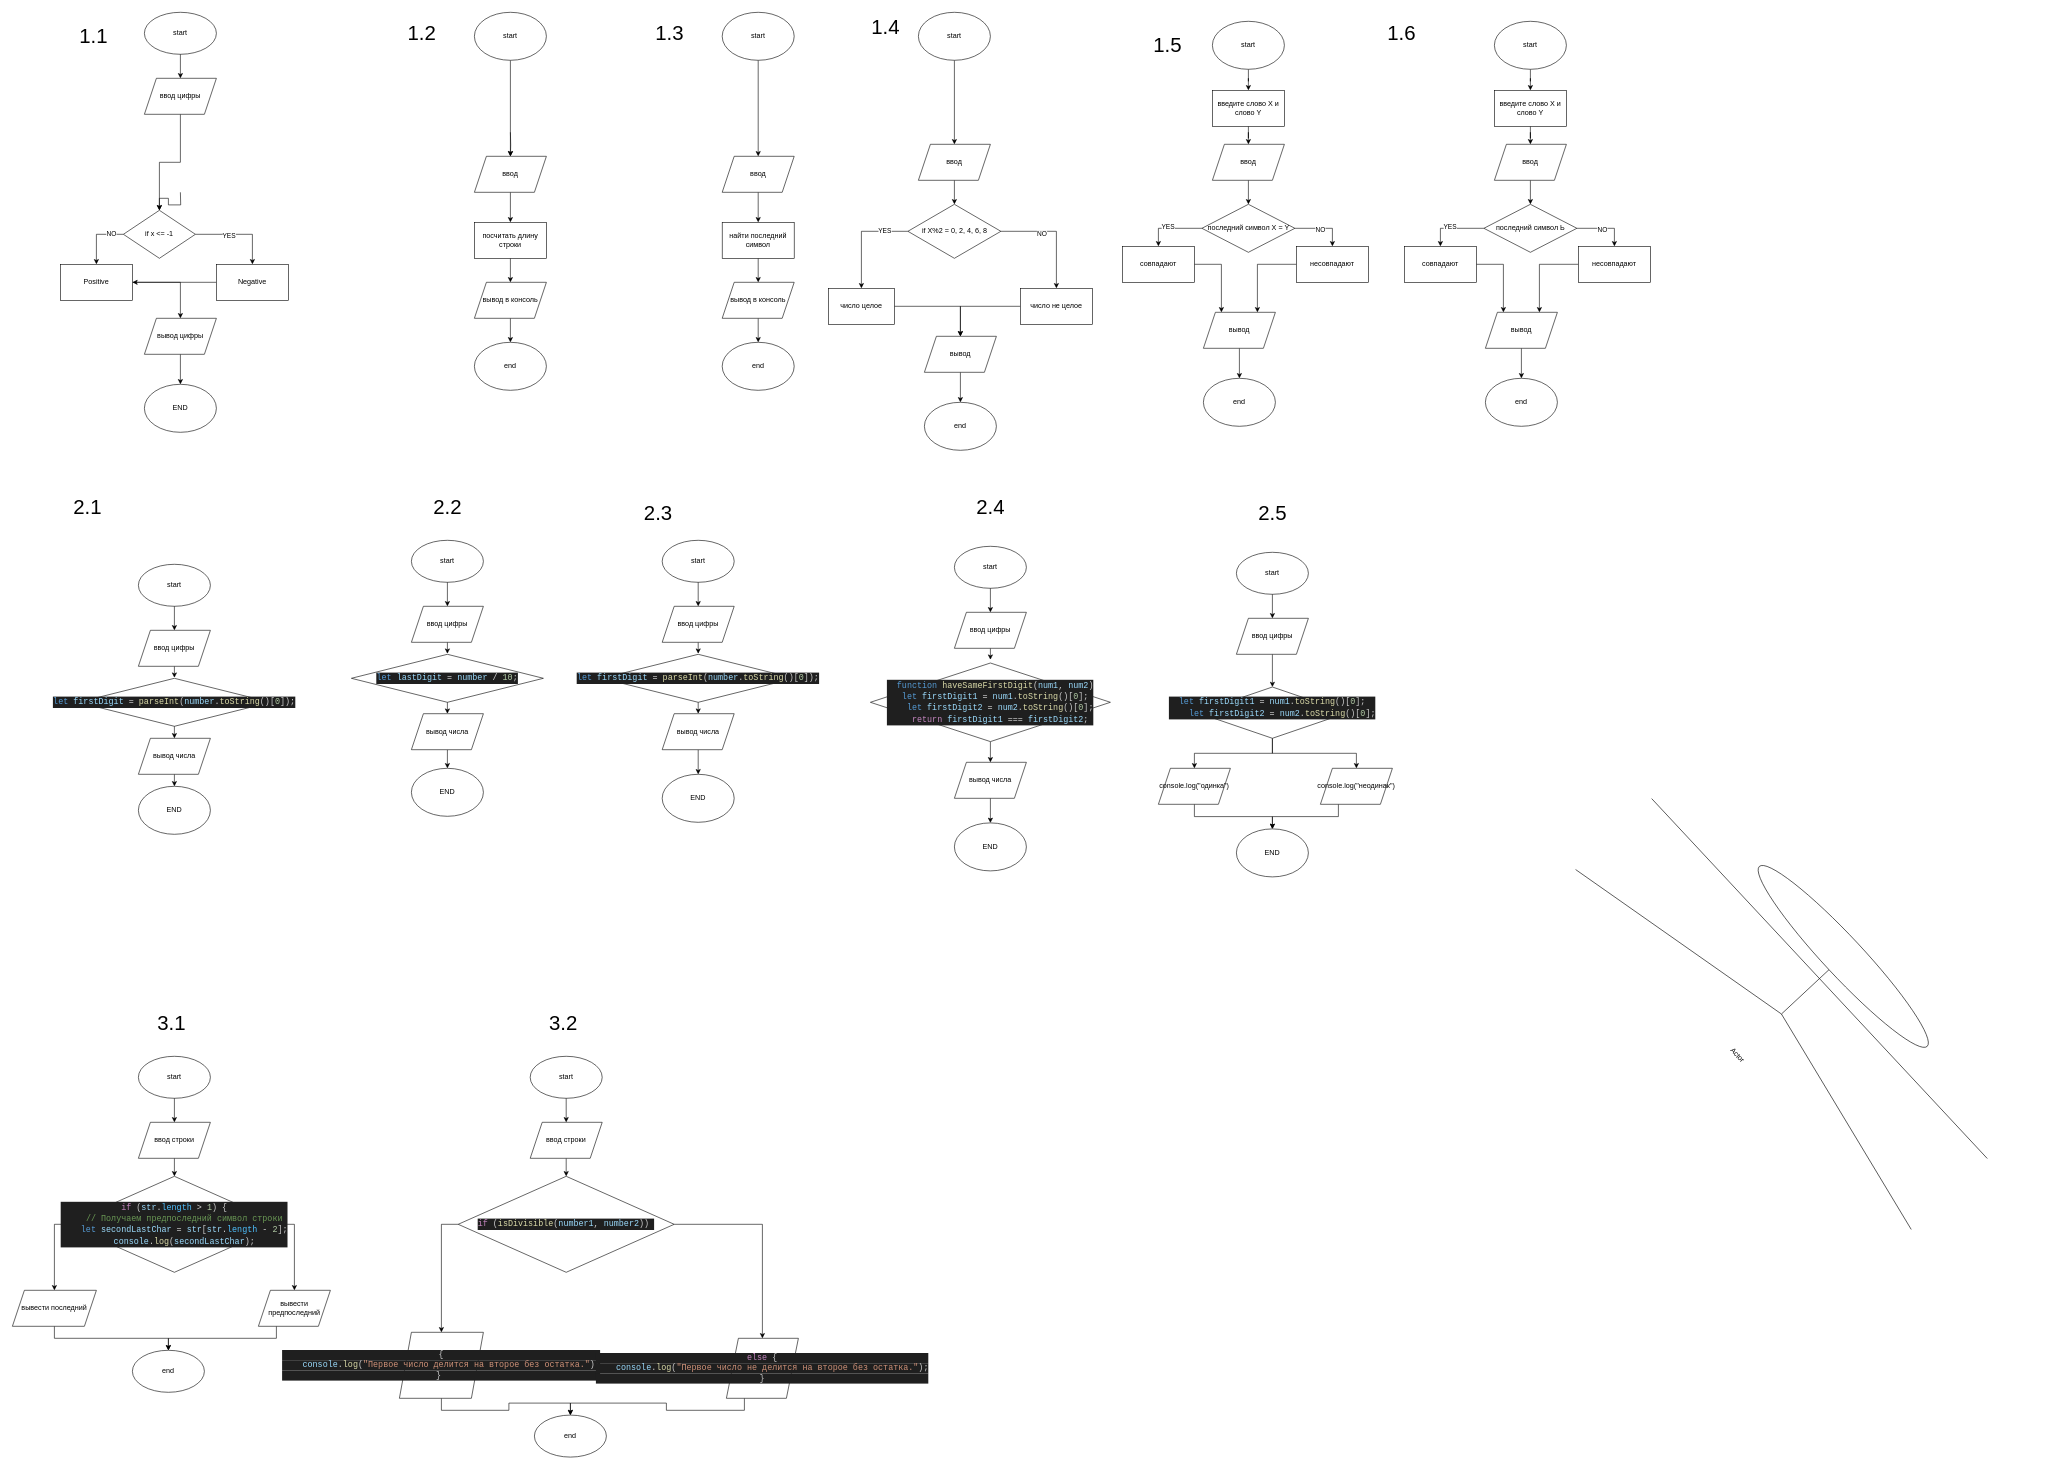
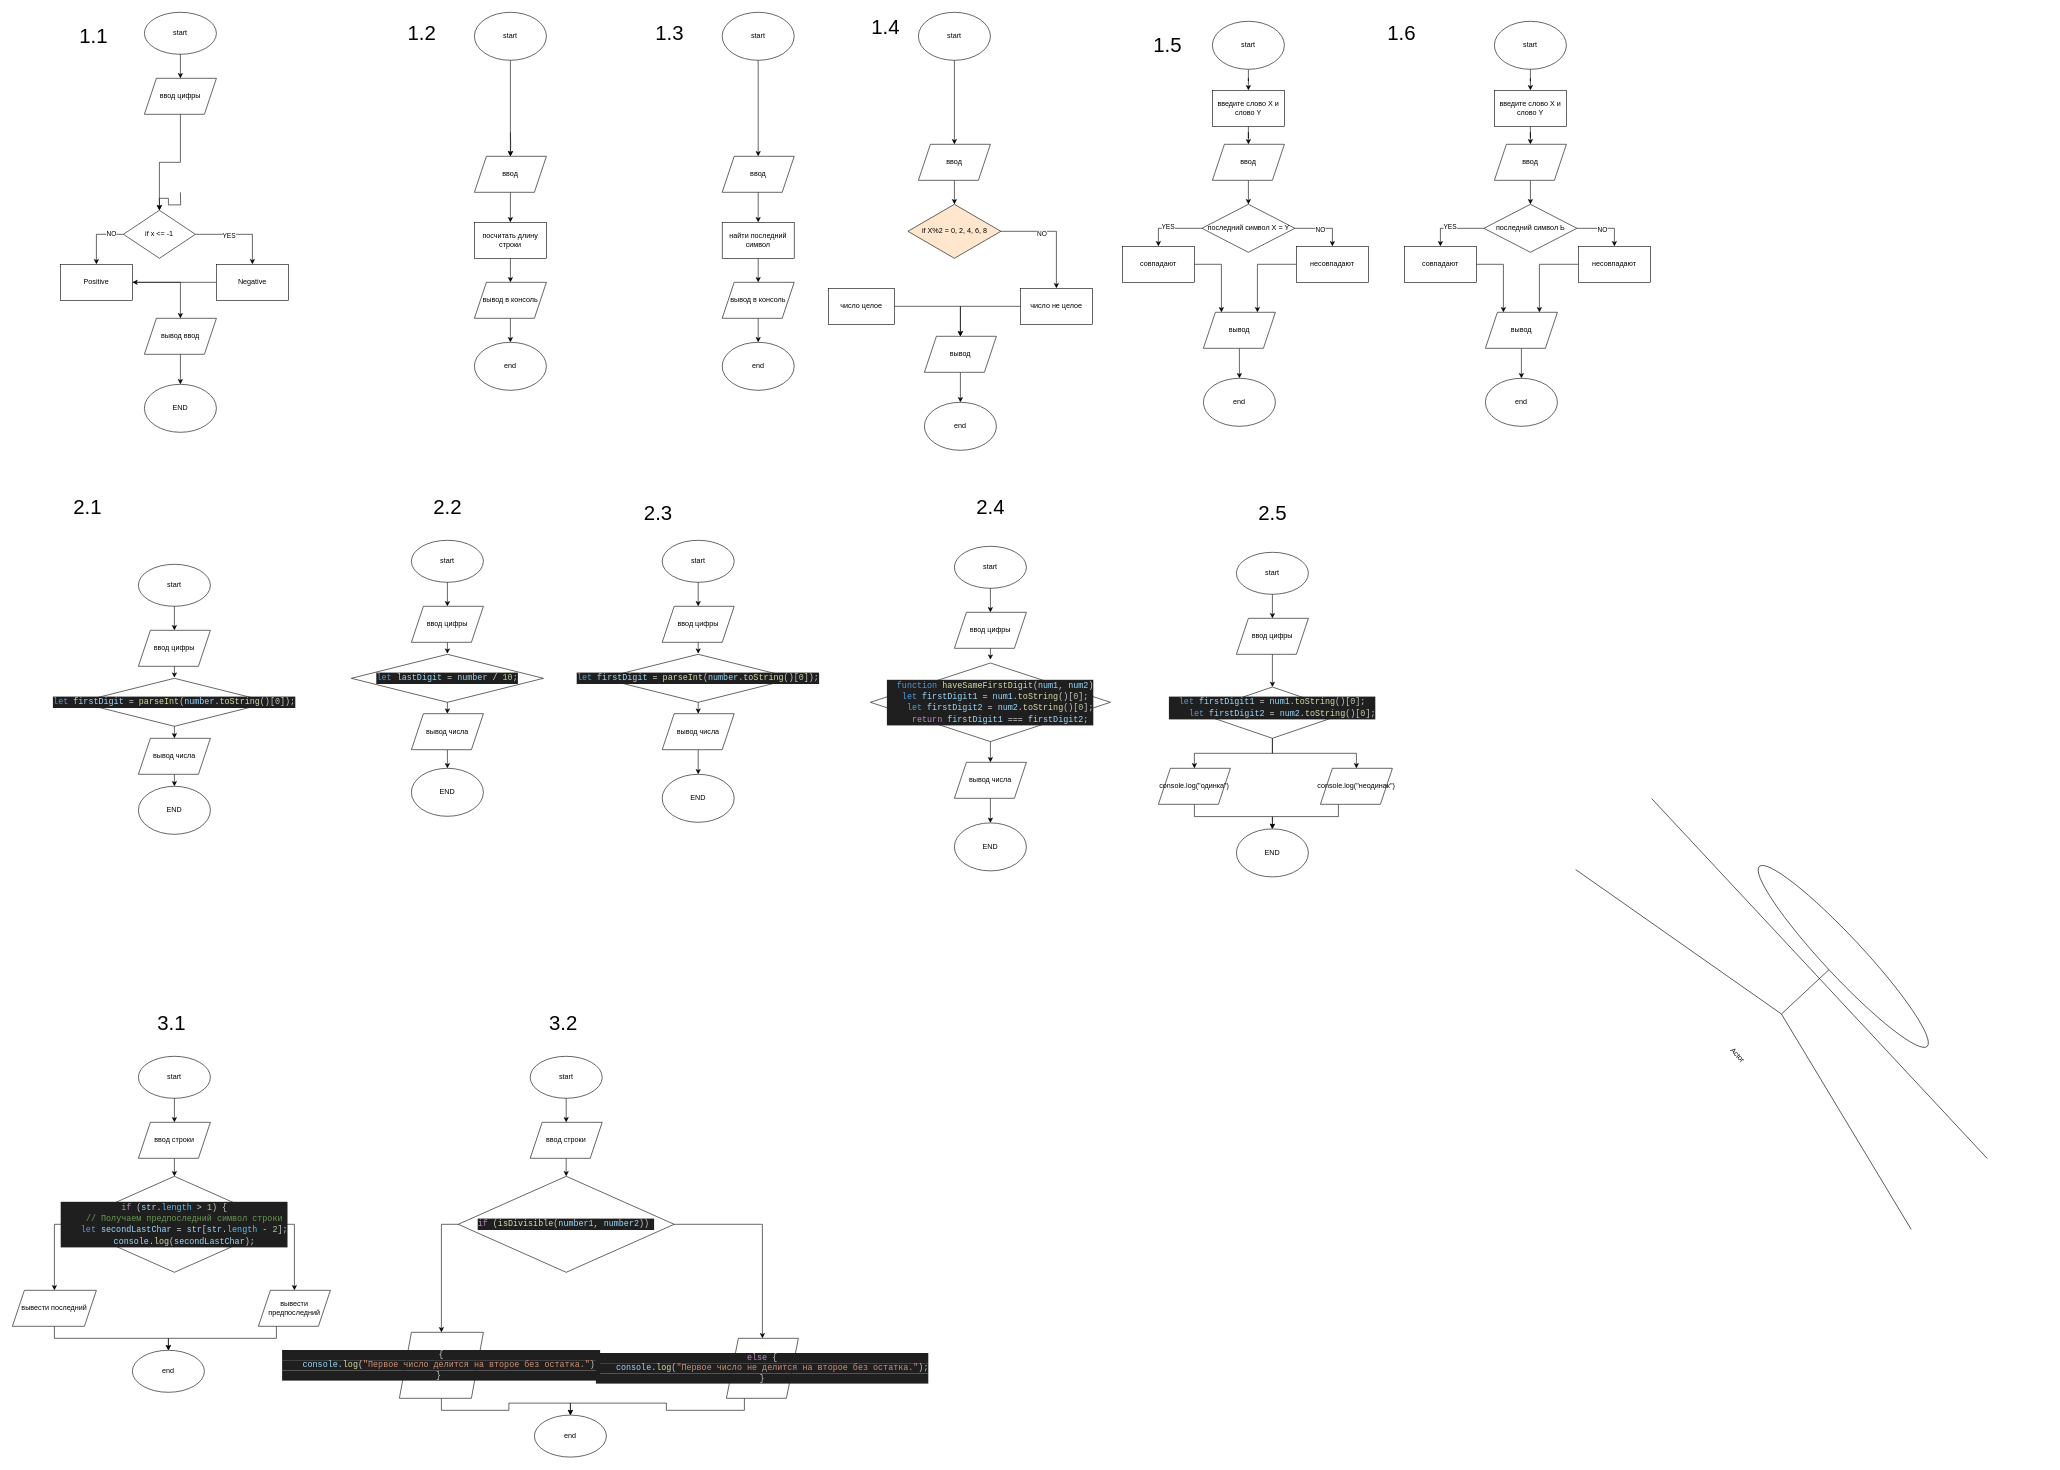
node "if X%2 = 0, 2, 4, 6, 8": fillcolor #ffffff -> #ffe6cc
edge "if X%2 = 0, 2, 4, 6, 8" -> "число целое": removed, label "YES"
node "вывод цифры": label "вывод цифры" -> "вывод ввод"
